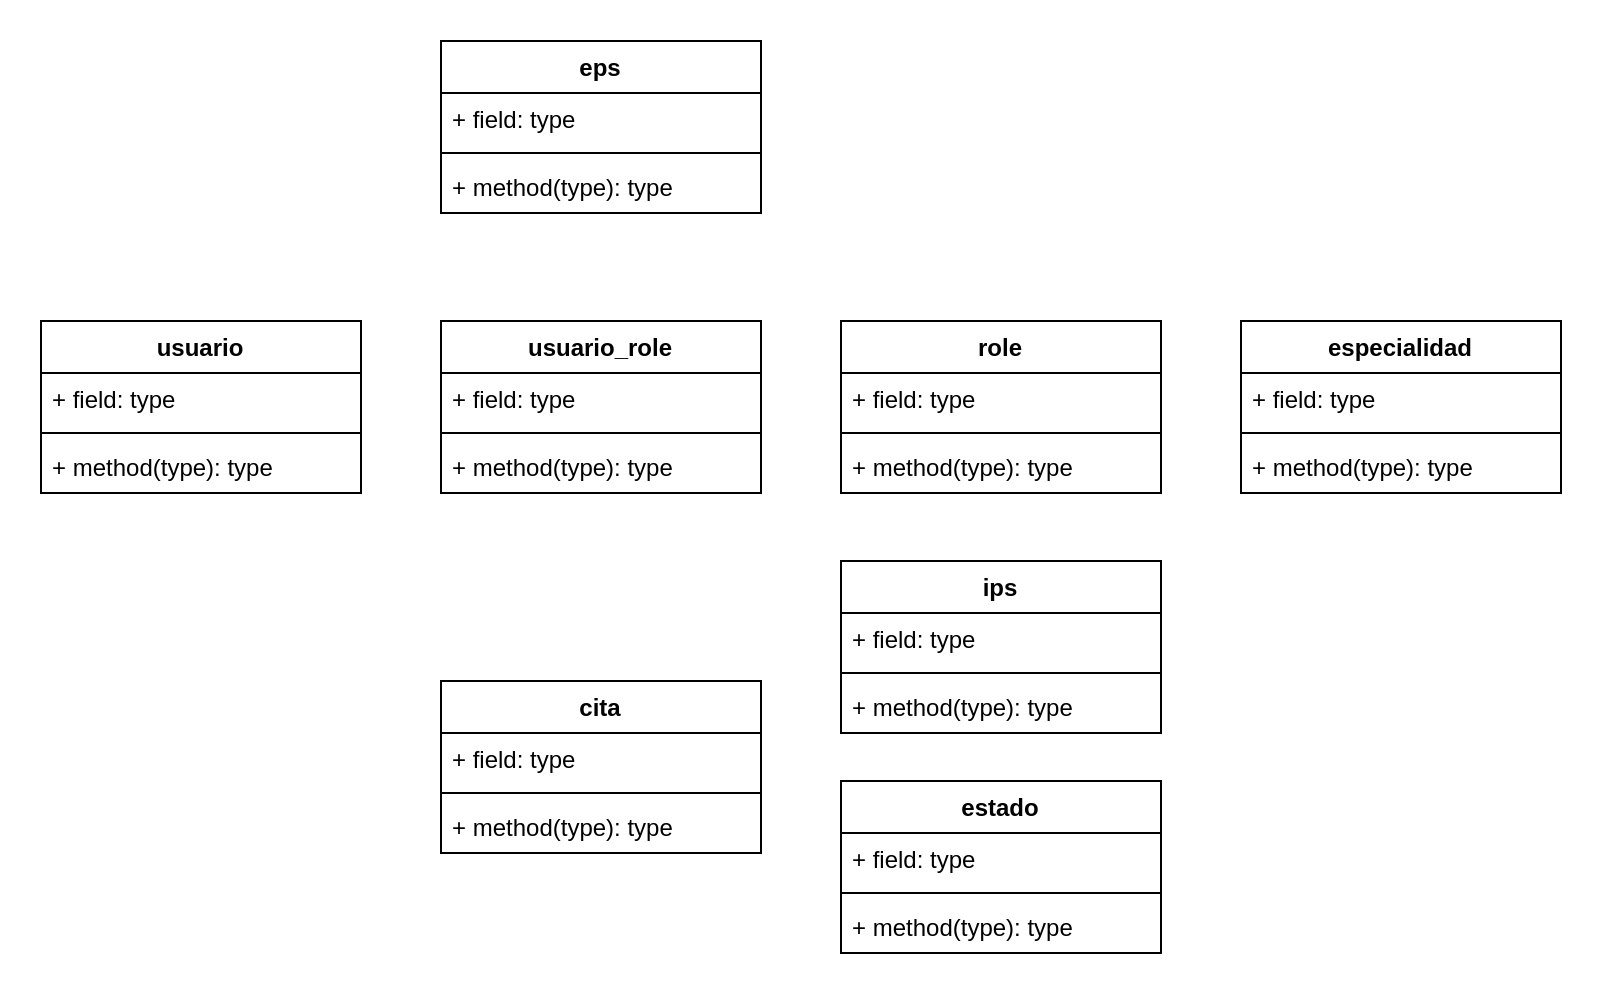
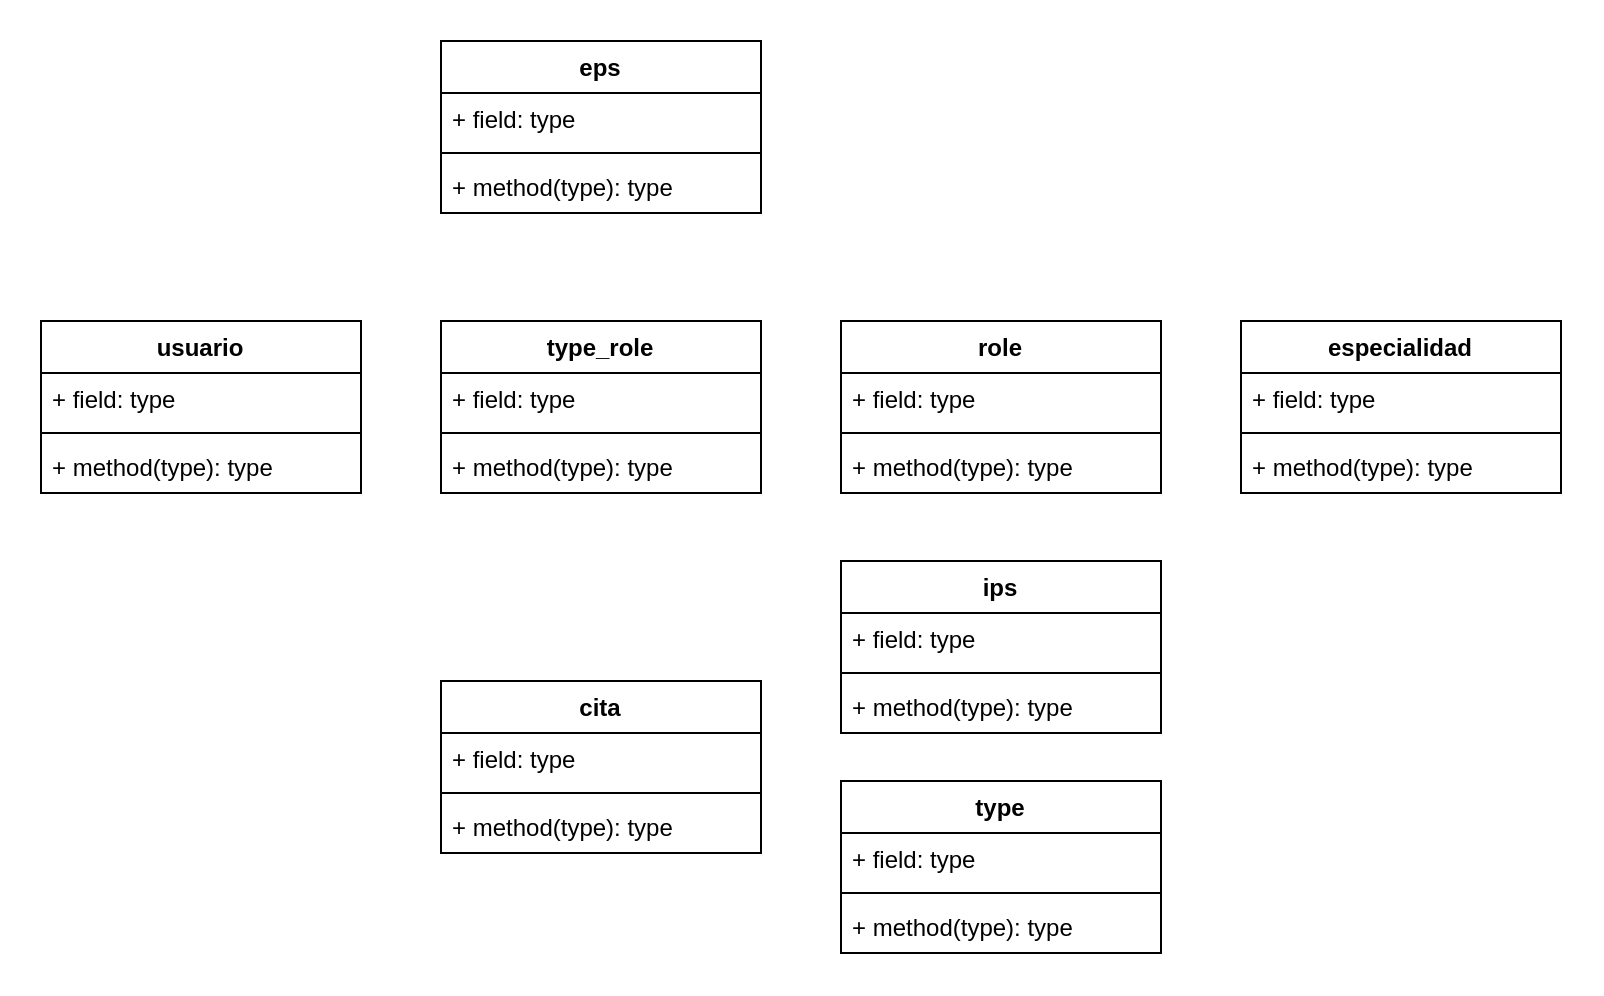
node "usuario_role": label "usuario_role" -> "type_role"
node "estado": label "estado" -> "type"
